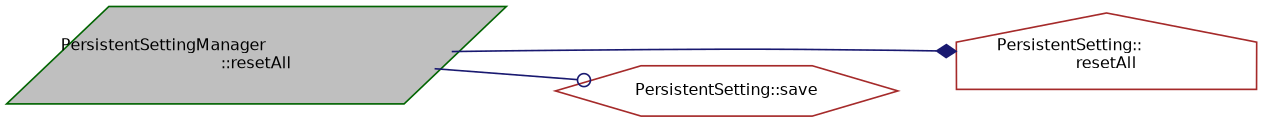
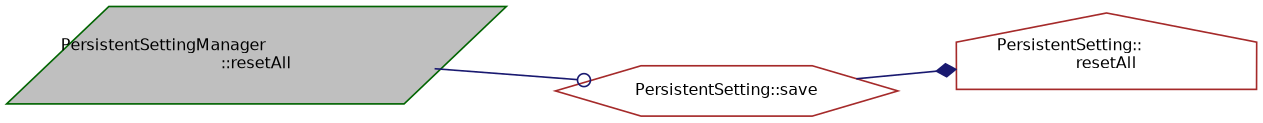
edge "PersistentSettingManager ::resetAll" -> "PersistentSetting:: resetAll": now "PersistentSetting::save" -> "PersistentSetting:: resetAll"
